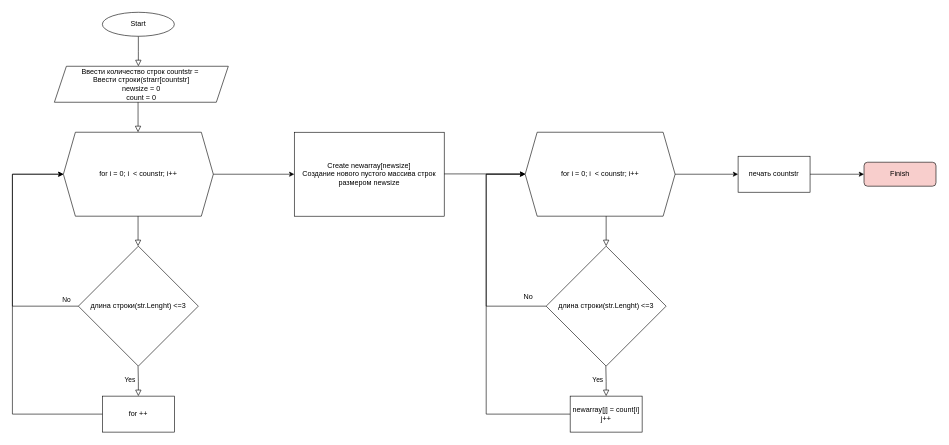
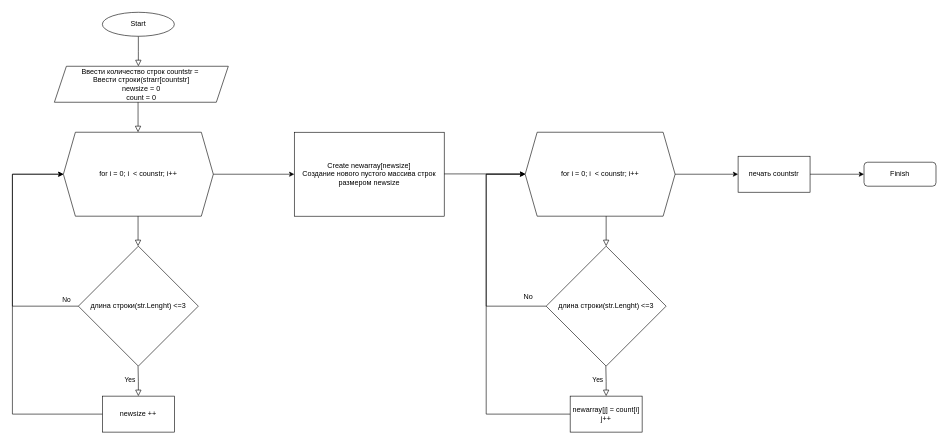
node "Finish": fillcolor #f8cecc -> #ffffff
node "for ++": label "for ++" -> "newsize ++"
